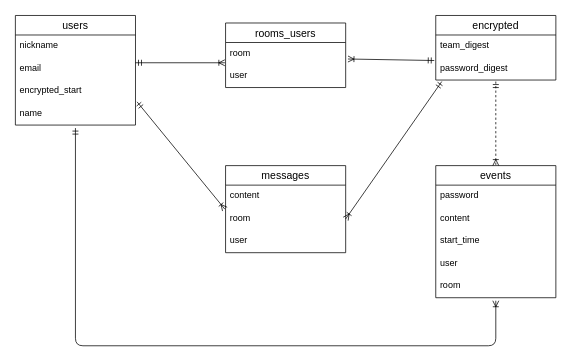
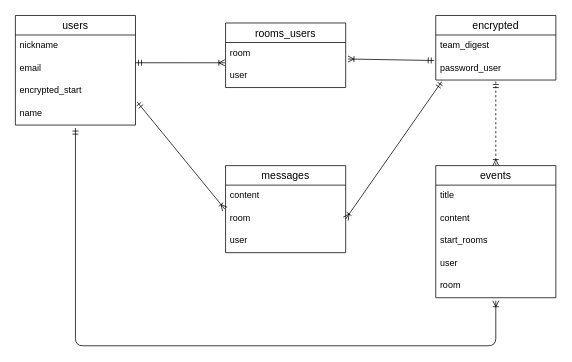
node "password_digest": label "password_digest" -> "password_user"
node "password": label "password" -> "title"
node "start_time": label "start_time" -> "start_rooms"
